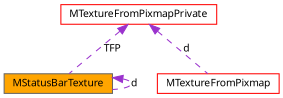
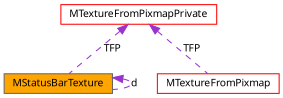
edge "MTextureFromPixmap" -> "MTextureFromPixmapPrivate": label "d" -> "TFP"
